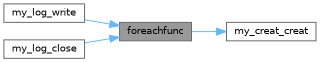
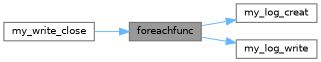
edge "my_log_write" -> "foreachfunc": reversed
node "my_creat_creat": label "my_creat_creat" -> "my_log_creat"
node "my_log_close": label "my_log_close" -> "my_write_close"
